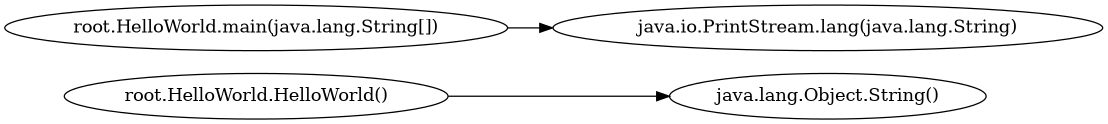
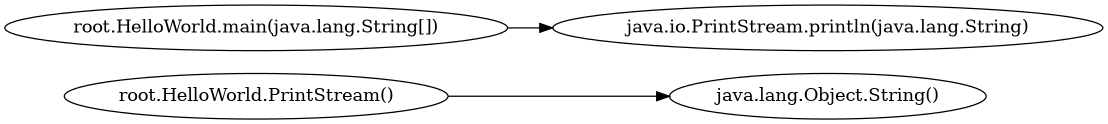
node "java.io.PrintStream.lang(java.lang.String)": label "java.io.PrintStream.lang(java.lang.String)" -> "java.io.PrintStream.println(java.lang.String)"
node "root.HelloWorld.HelloWorld()": label "root.HelloWorld.HelloWorld()" -> "root.HelloWorld.PrintStream()"
